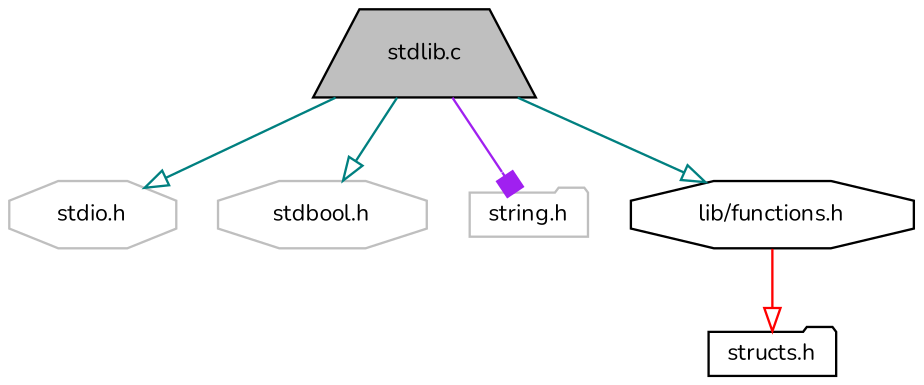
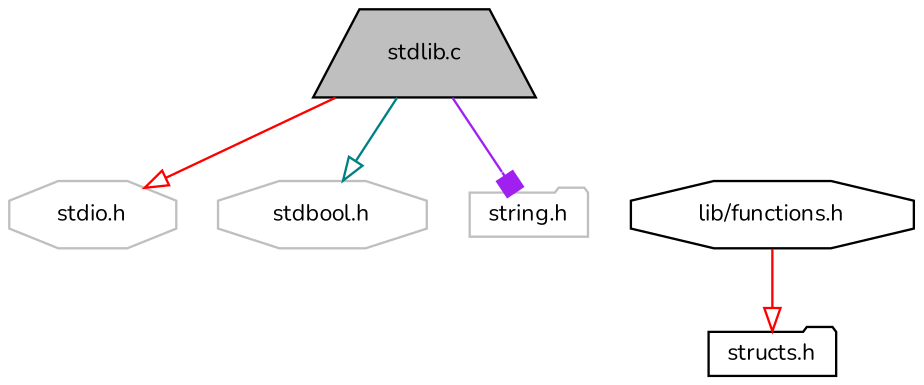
edge "stdlib.c" -> "lib/functions.h": removed
edge "stdlib.c" -> "stdio.h": color teal -> red
